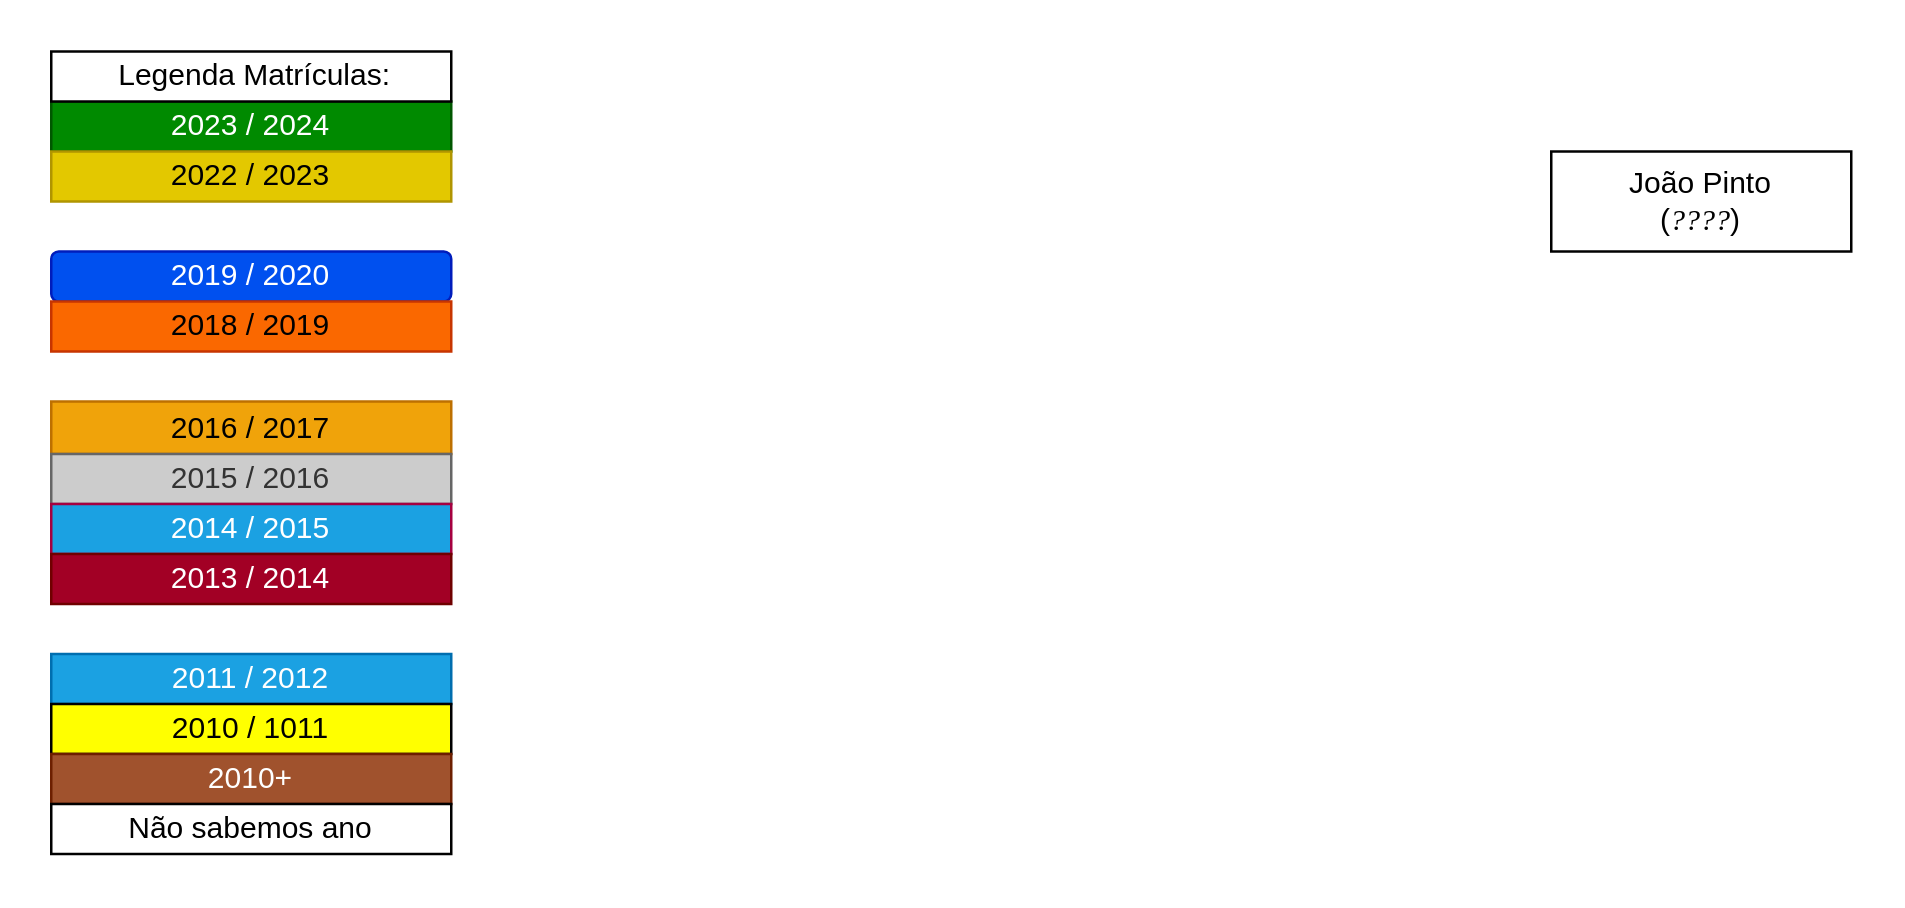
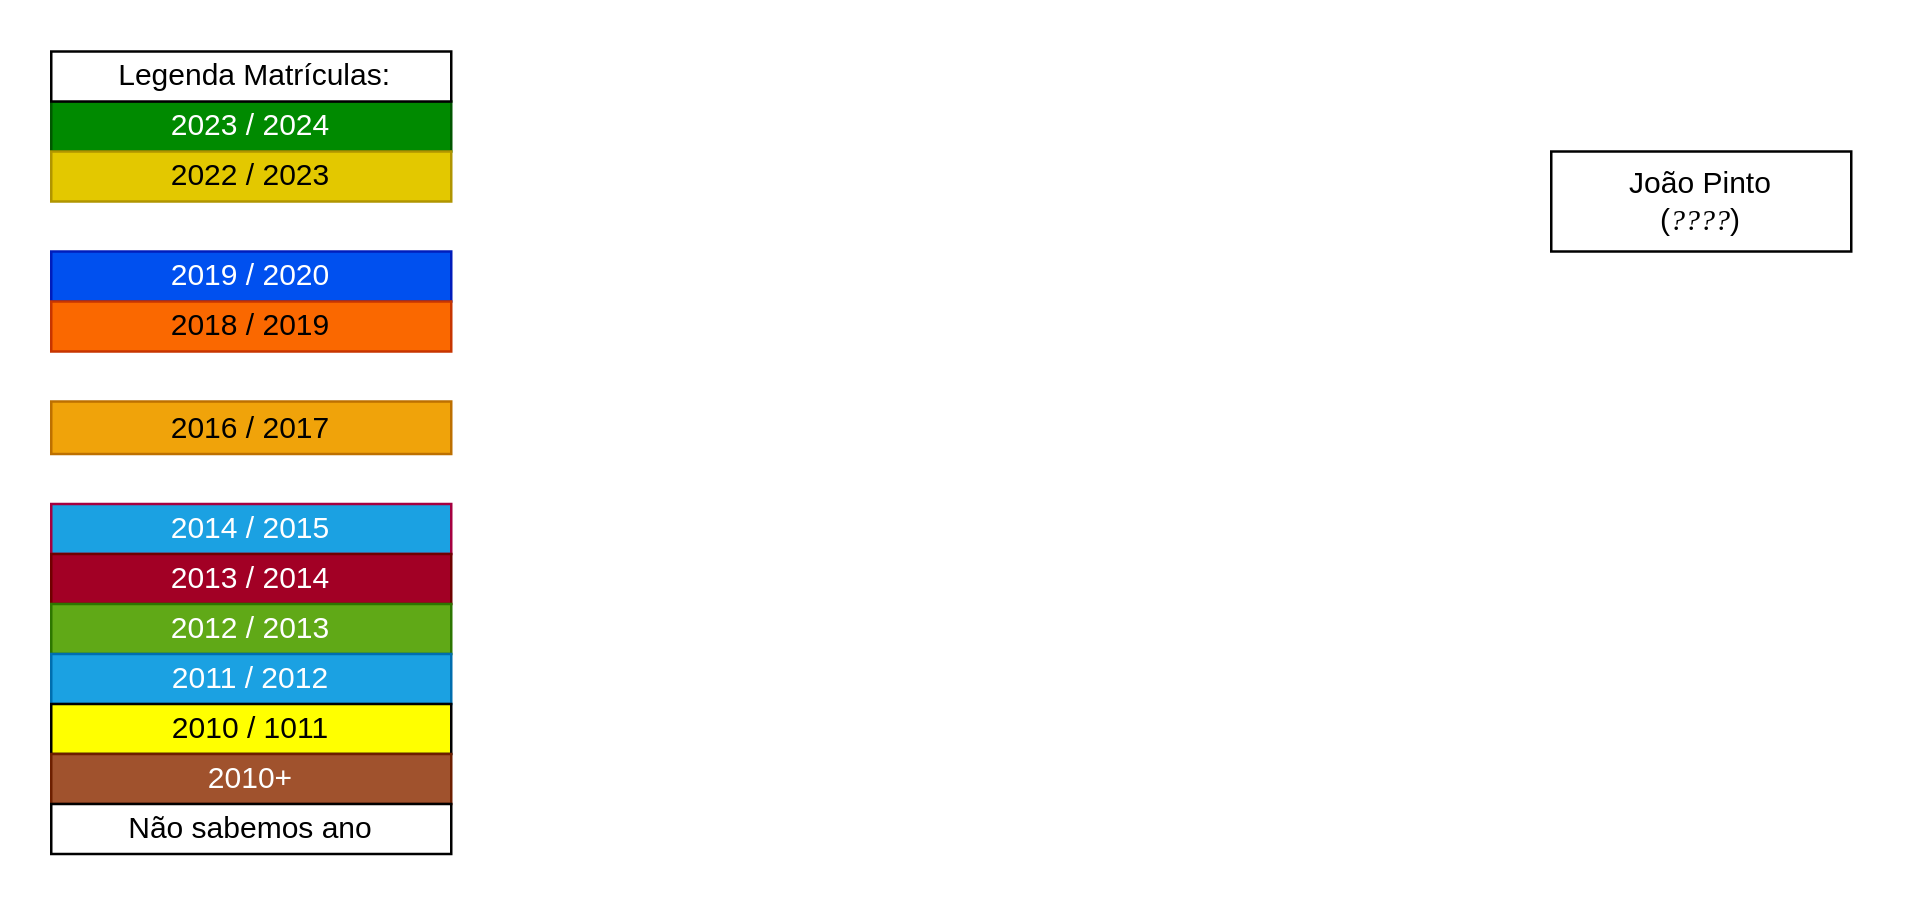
node "2019 / 2020": shape rounded rectangle -> rectangle
node "2015 / 2016": removed
node "2012 / 2013": added
